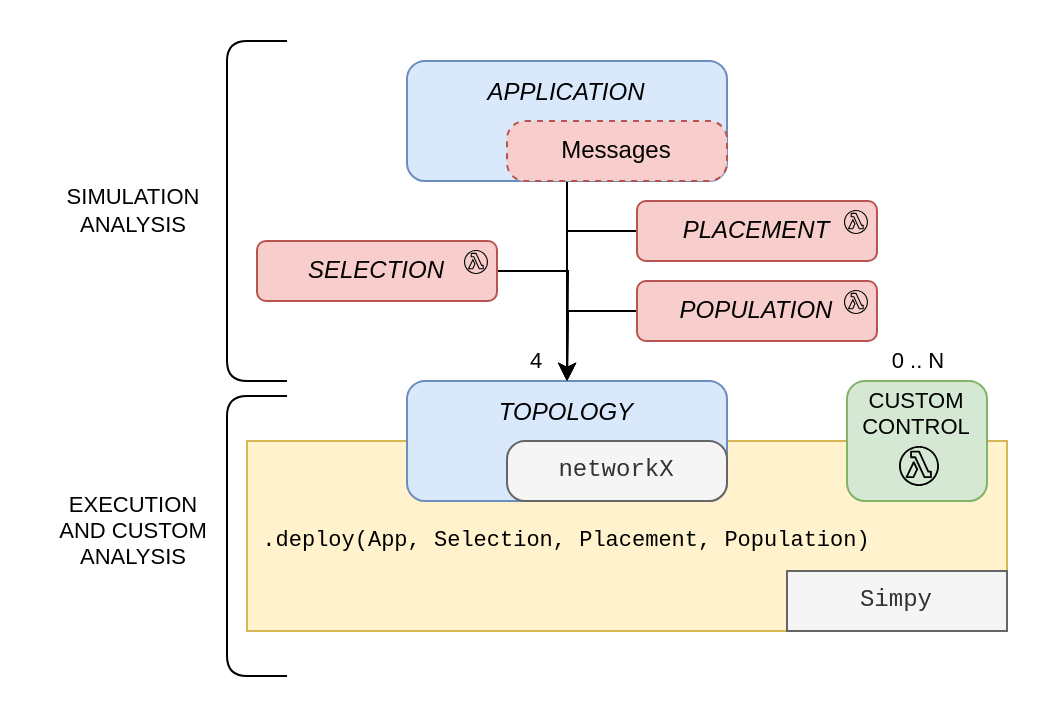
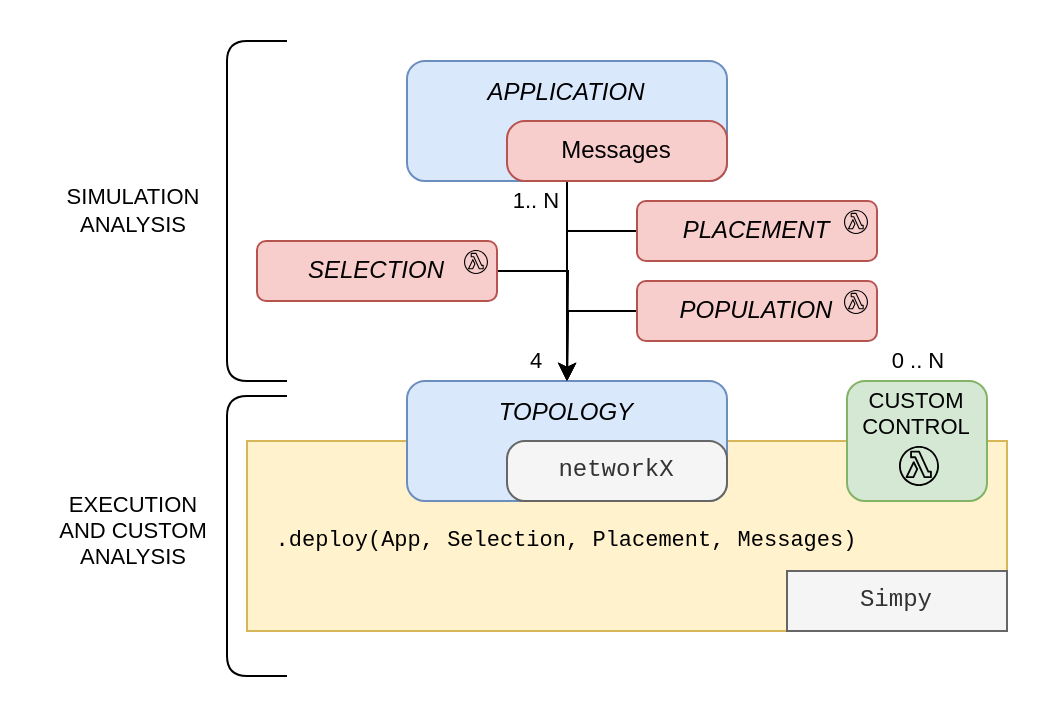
node "Messages": style dashed -> solid
node "1.. N": added
node ".deploy(App, Selection, Placement, Population)": label ".deploy(App, Selection, Placement, Population)" -> ".deploy(App, Selection, Placement, Messages)"
